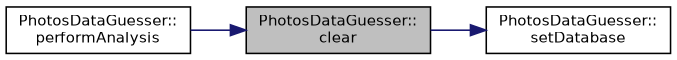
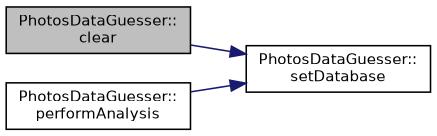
edge "PhotosDataGuesser:: performAnalysis" -> "PhotosDataGuesser:: clear": now "PhotosDataGuesser:: performAnalysis" -> "PhotosDataGuesser:: setDatabase"
